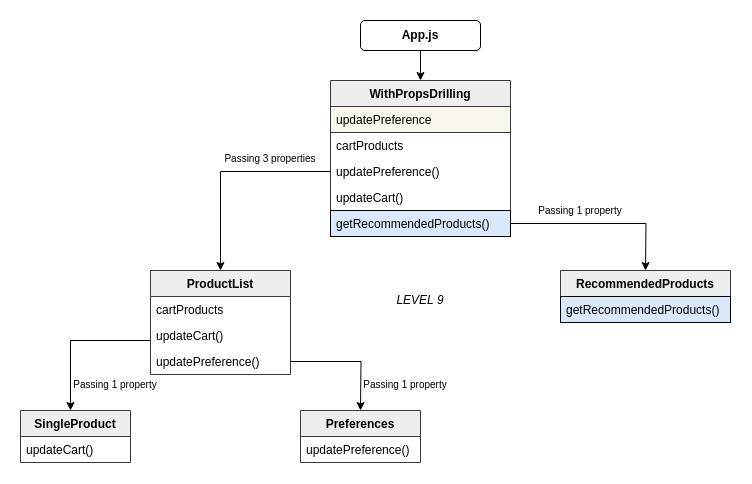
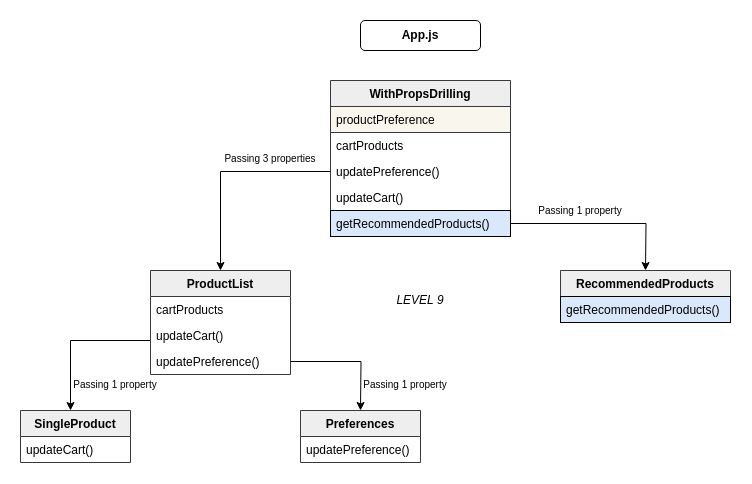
edge "App.js" -> "WithPropsDrilling": removed
node "updatePreference": label "updatePreference" -> "productPreference"
